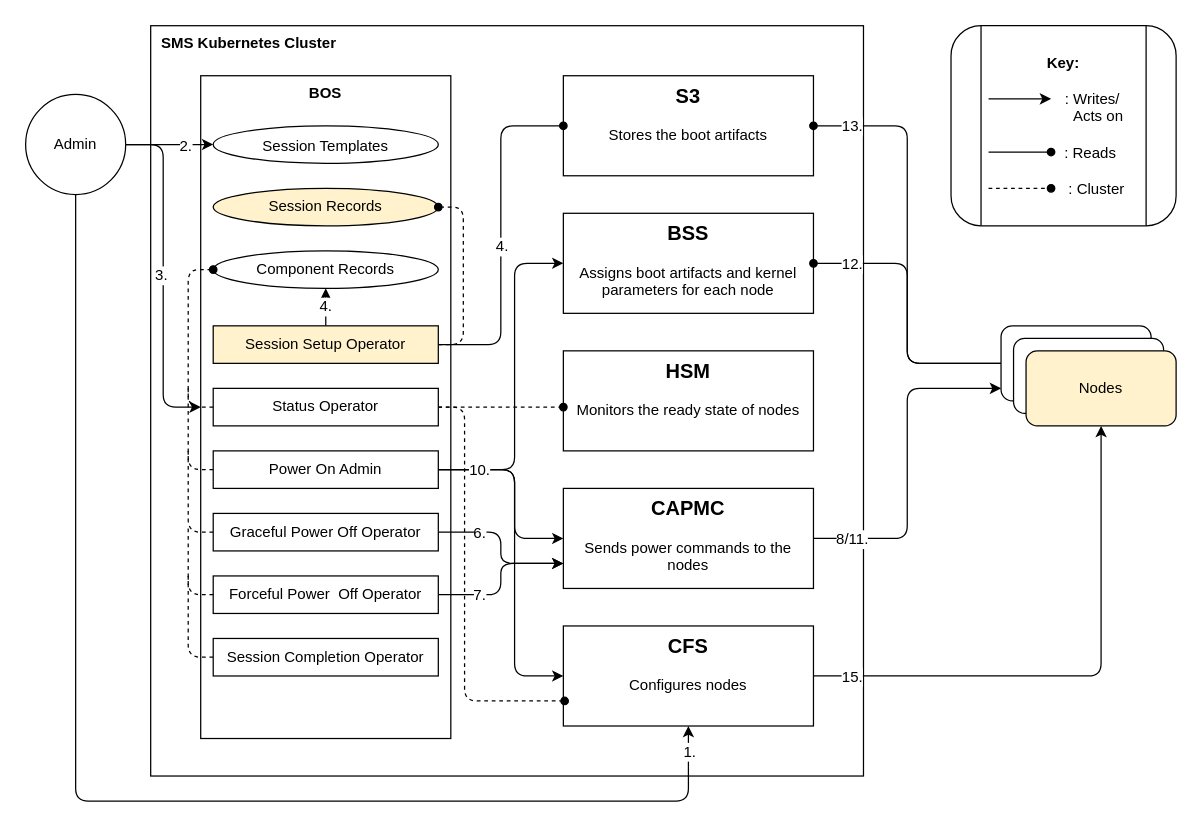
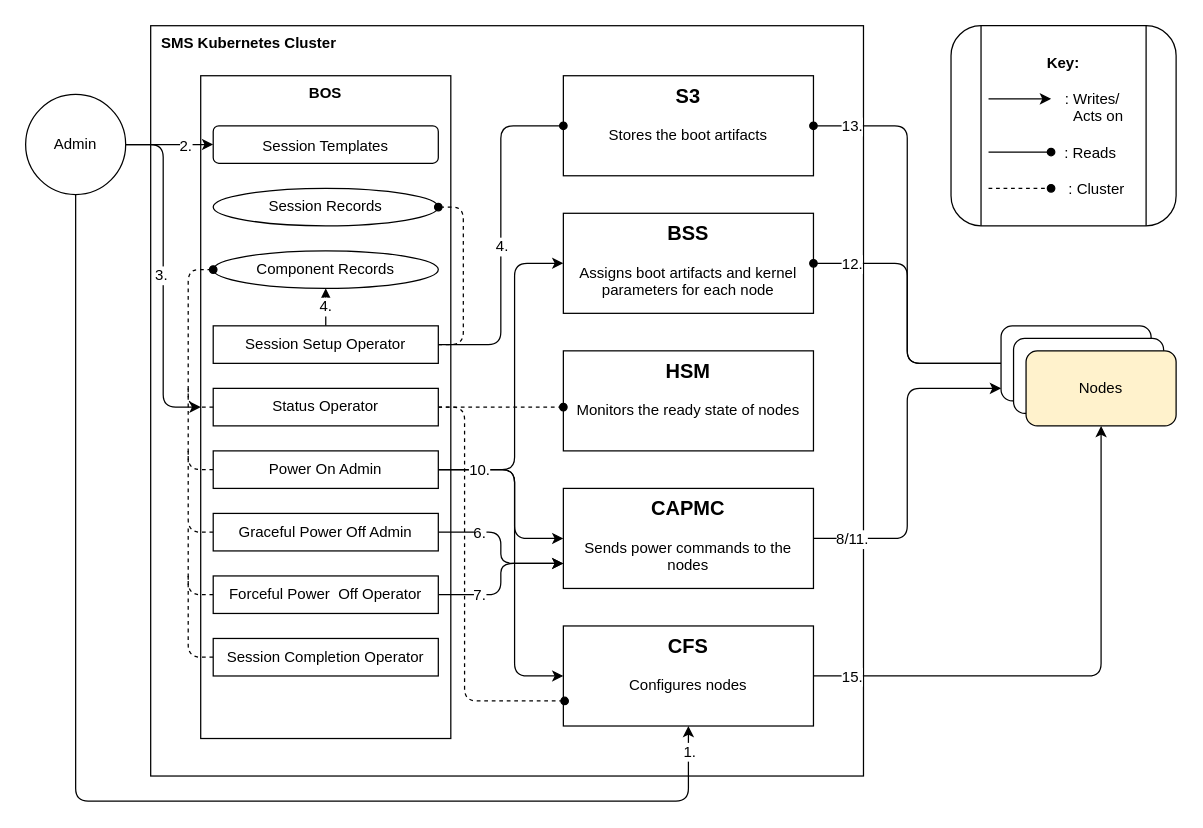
node "Session Templates": shape ellipse -> rounded rectangle
node "Session Records": fillcolor #fff2cc -> #ffffff
node "Session Setup Operator": fillcolor #fff2cc -> #ffffff
node "Graceful Power Off Operator": label "Graceful Power Off Operator" -> "Graceful Power Off Admin"
